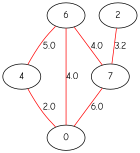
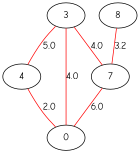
node "6": label "6" -> "3"
node "2": label "2" -> "8"
